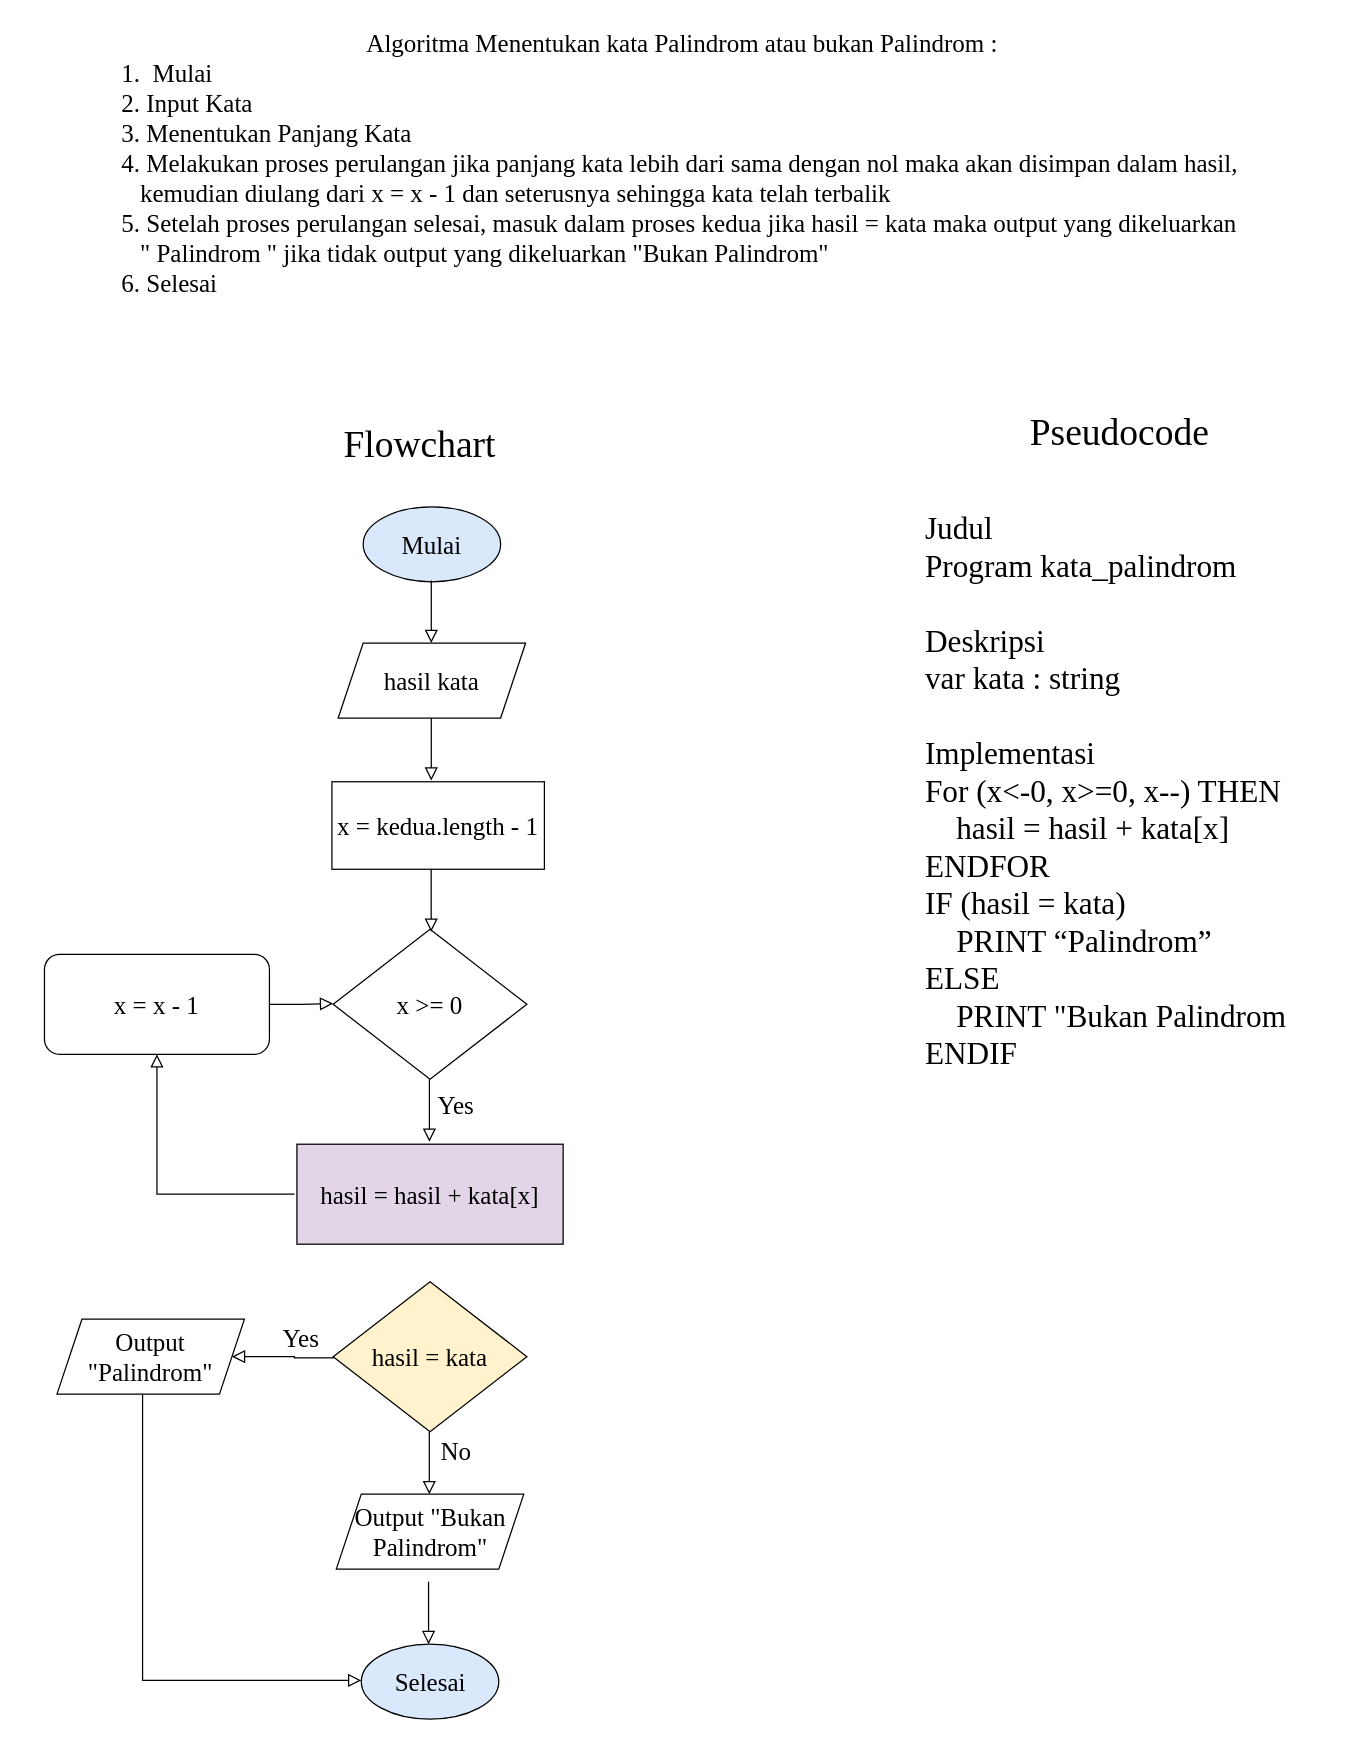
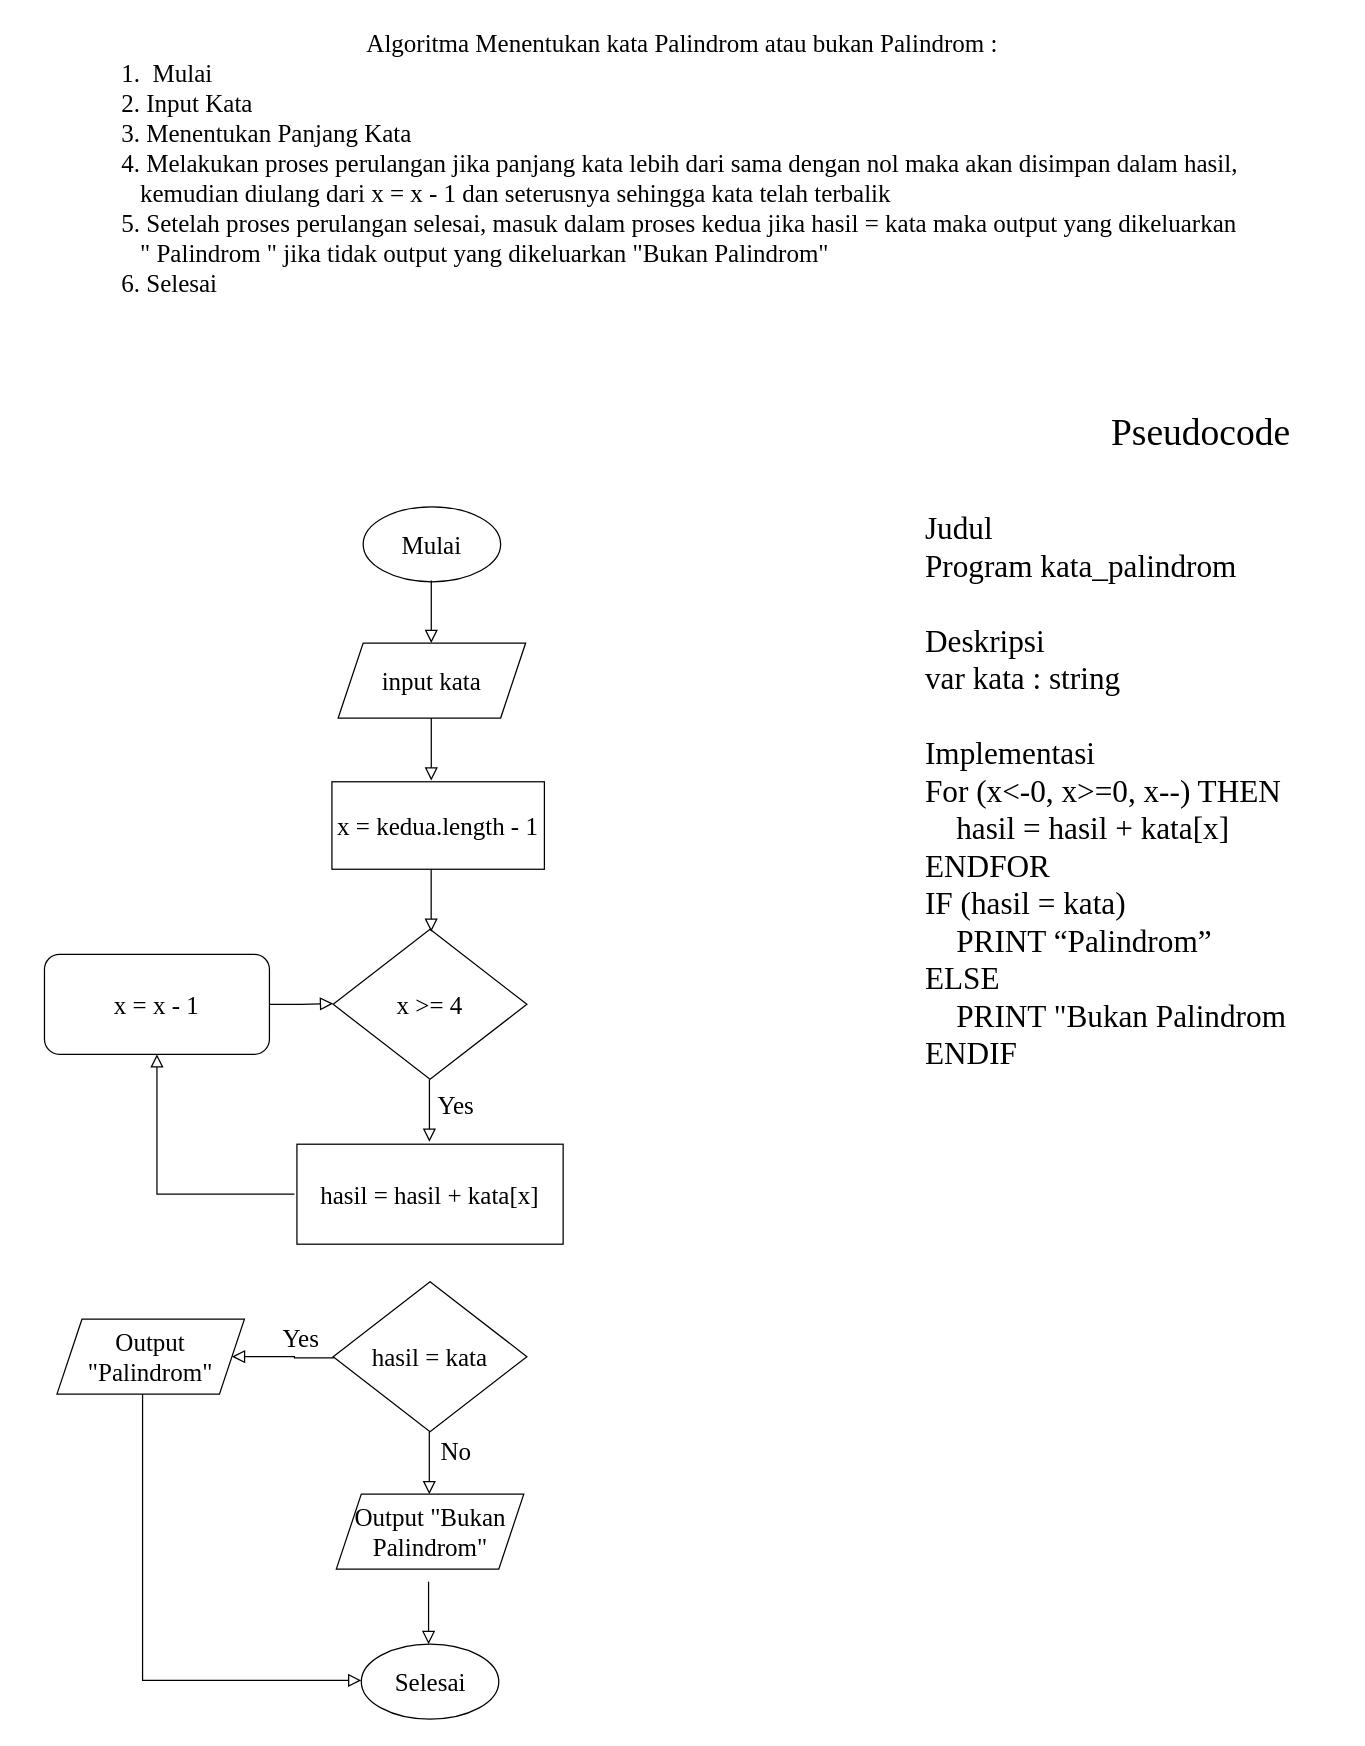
node "Pseudocode": moved (1119, 432) -> (1201, 432)
node "Flowchart": removed
node "Mulai": fillcolor #dae8fc -> #ffffff
node "hasil kata": label "hasil kata" -> "input kata"
node "x >= 0": label "x >= 0" -> "x >= 4"
node "hasil = hasil + kata[x]": fillcolor #e1d5e7 -> #ffffff
node "hasil = kata": fillcolor #fff2cc -> #ffffff
node "Selesai": fillcolor #dae8fc -> #ffffff
